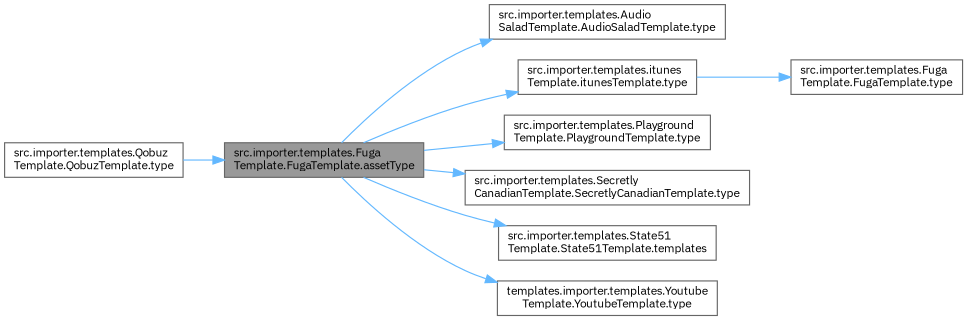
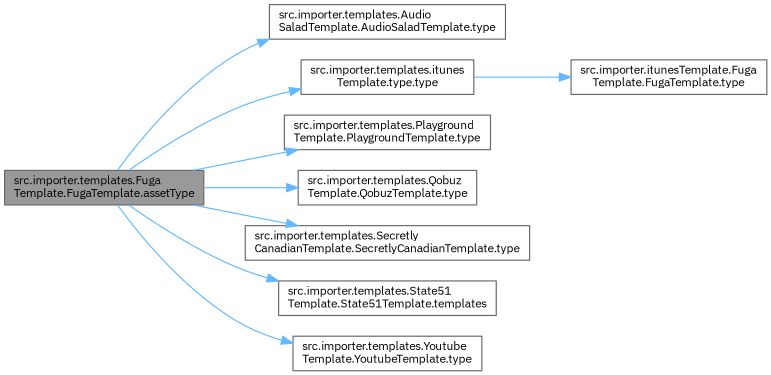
node "src.importer.templates.itunes Template.itunesTemplate.type": label "src.importer.templates.itunes Template.itunesTemplate.type" -> "src.importer.templates.itunes Template.type.type"
node "src.importer.templates.Fuga Template.FugaTemplate.type": label "src.importer.templates.Fuga Template.FugaTemplate.type" -> "src.importer.itunesTemplate.Fuga Template.FugaTemplate.type"
edge "src.importer.templates.Qobuz Template.QobuzTemplate.type" -> "src.importer.templates.Fuga Template.FugaTemplate.assetType": reversed
node "templates.importer.templates.Youtube Template.YoutubeTemplate.type": label "templates.importer.templates.Youtube Template.YoutubeTemplate.type" -> "src.importer.templates.Youtube Template.YoutubeTemplate.type"
